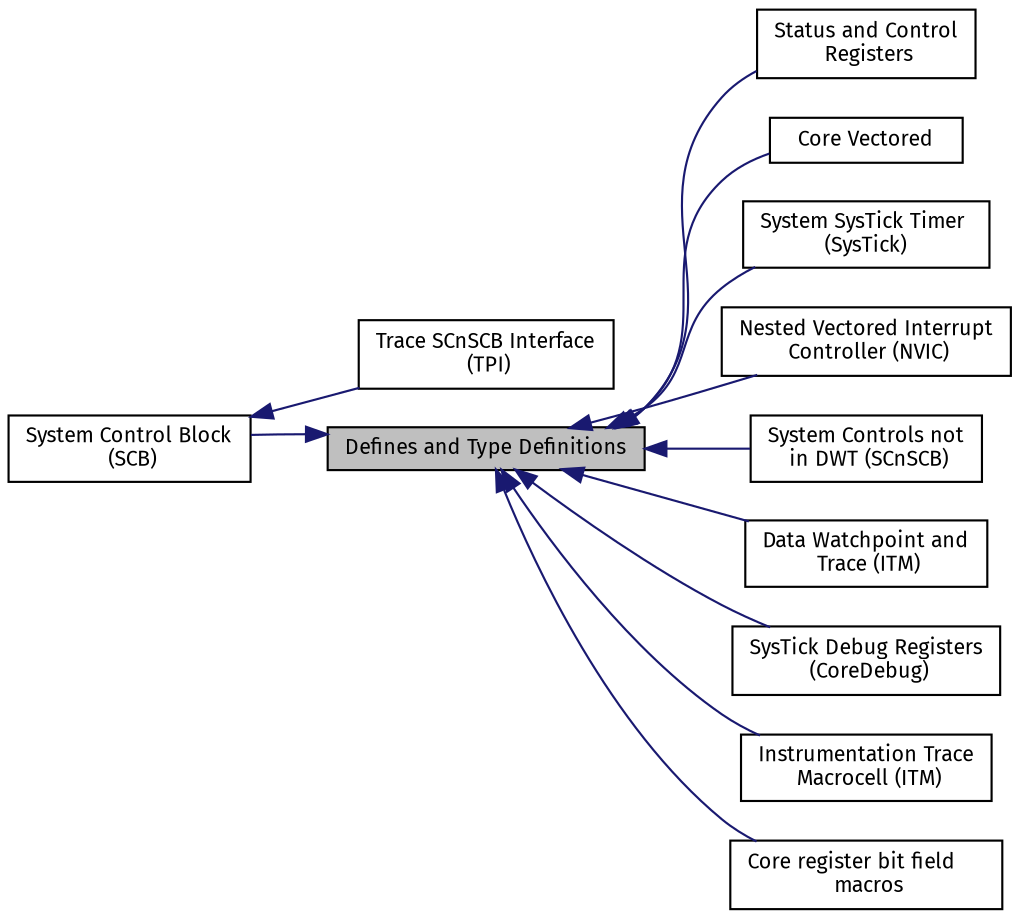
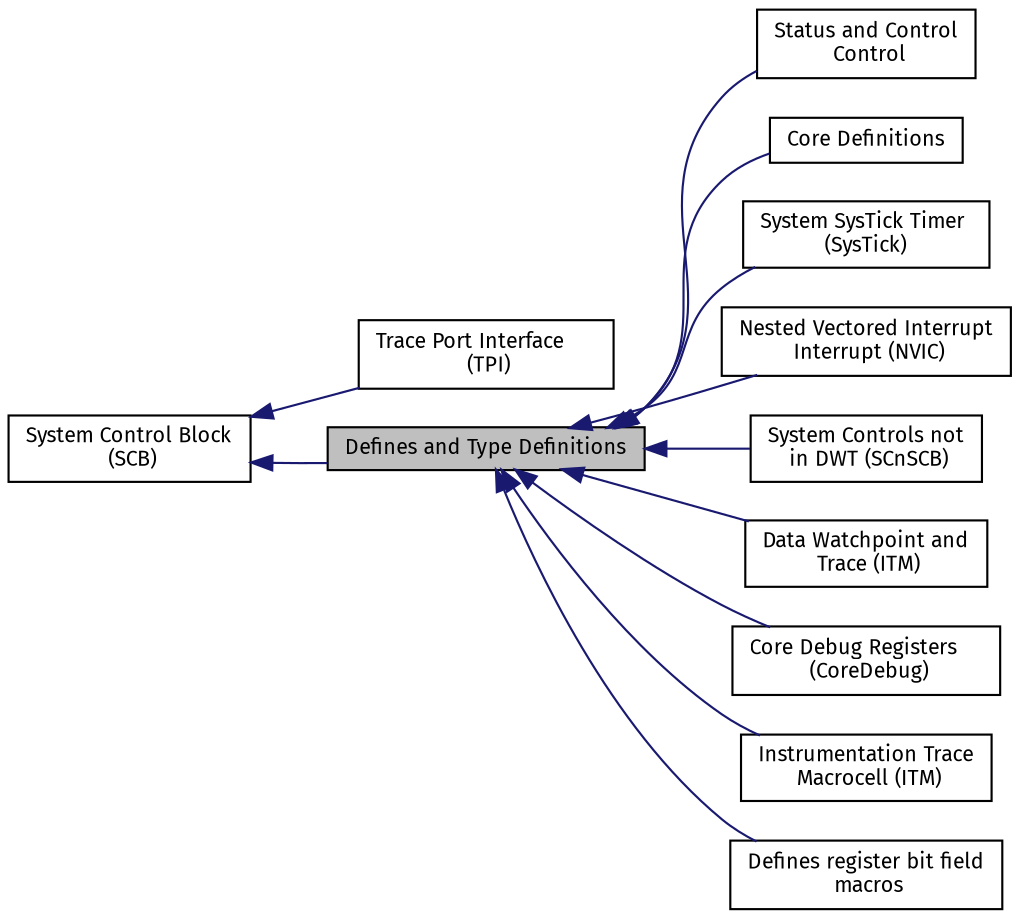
node "Status and Control Registers": label "Status and Control Registers" -> "Status and Control Control"
node "Core Vectored": label "Core Vectored" -> "Core Definitions"
node "Nested Vectored Interrupt Controller (NVIC)": label "Nested Vectored Interrupt Controller (NVIC)" -> "Nested Vectored Interrupt Interrupt (NVIC)"
node "Trace SCnSCB Interface (TPI)": label "Trace SCnSCB Interface (TPI)" -> "Trace Port Interface (TPI)"
edge "System Control Block (SCB)" -> "Defines and Type Definitions": reversed
node "SysTick Debug Registers (CoreDebug)": label "SysTick Debug Registers (CoreDebug)" -> "Core Debug Registers (CoreDebug)"
node "Core register bit field macros": label "Core register bit field macros" -> "Defines register bit field macros"
